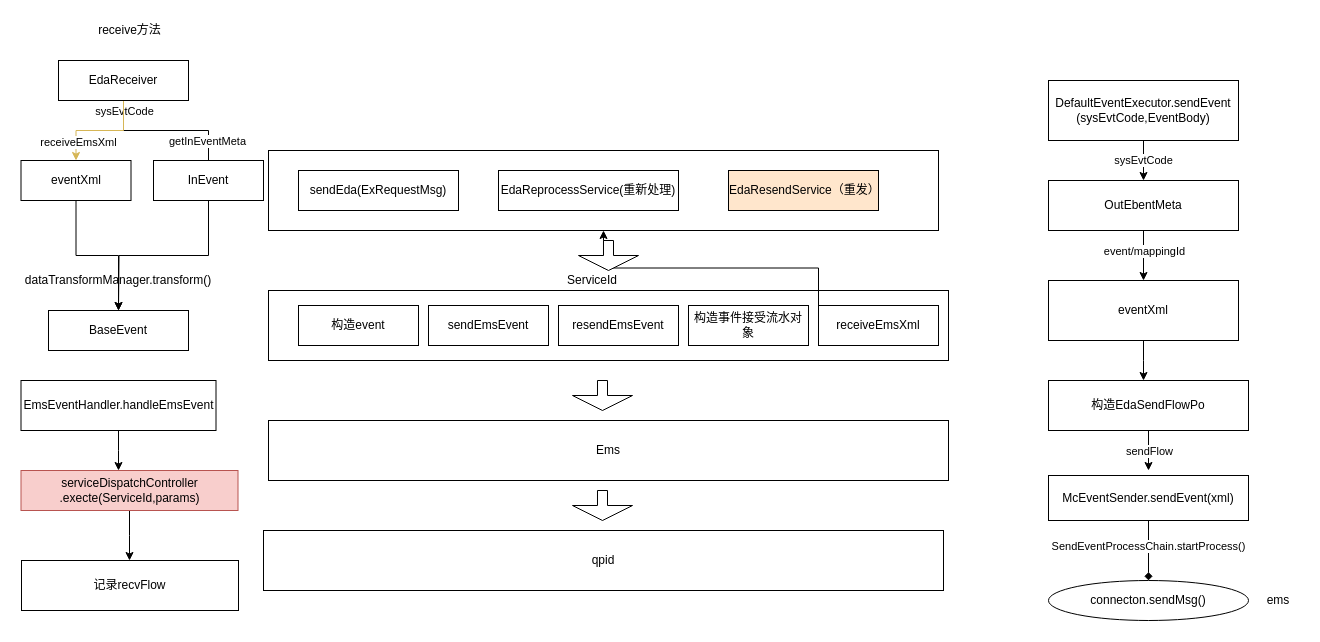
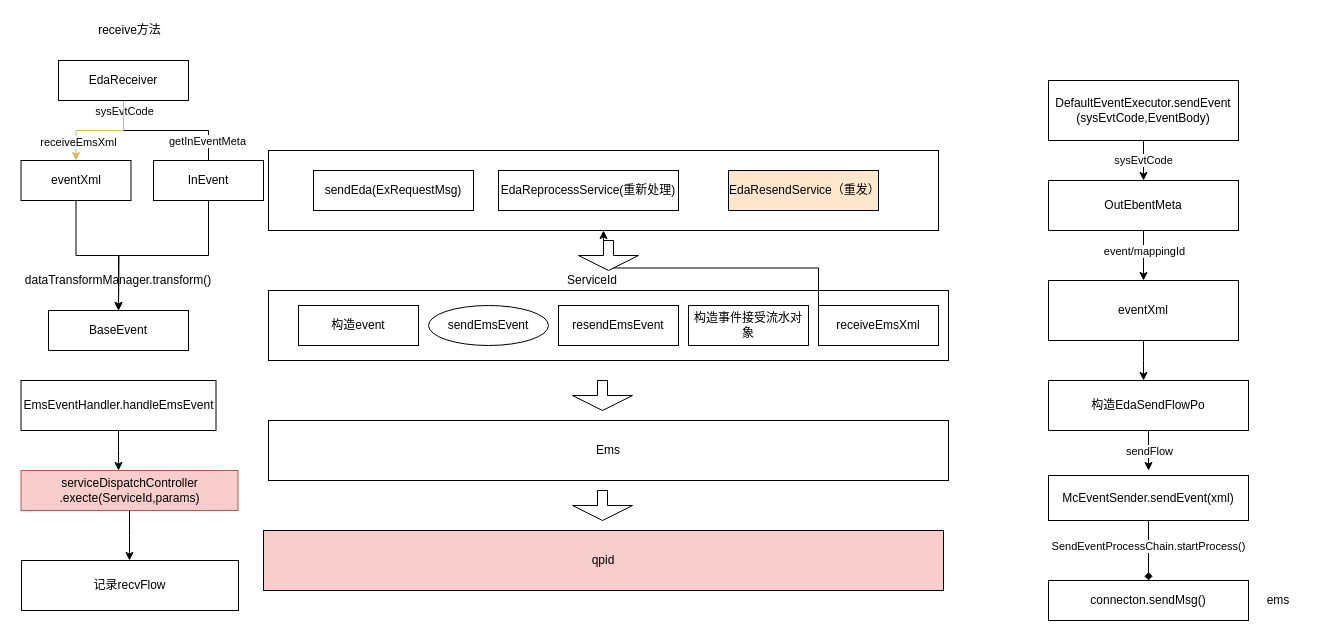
node "sendEda(ExRequestMsg)": moved (379, 191) -> (394, 191)
node "sendEmsEvent": shape rectangle -> ellipse
node "qpid": fillcolor #ffffff -> #f8cecc
node "connecton.sendMsg()": shape ellipse -> rectangle
